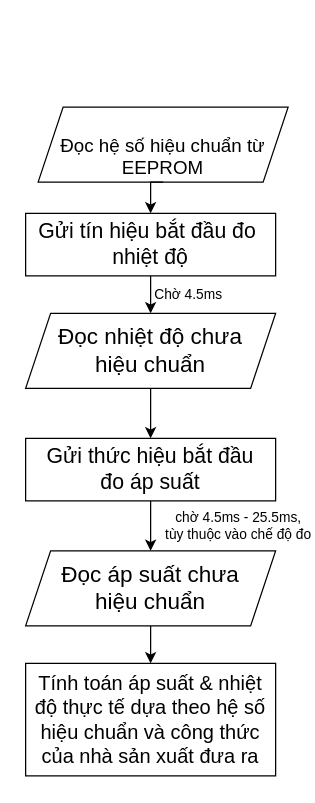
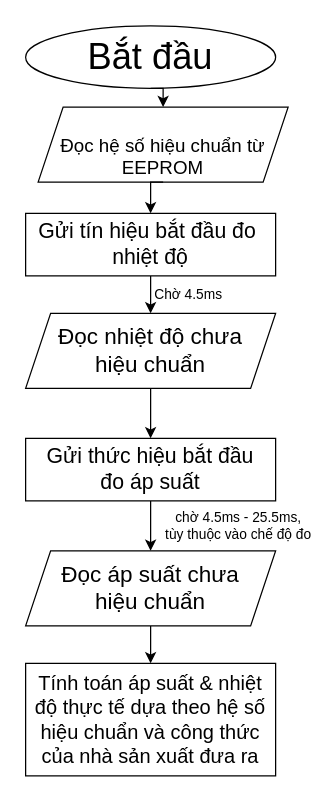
node "Bắt đầu": added
edge "Bắt đầu" -> "Đọc hệ số hiệu chuẩn từ EEPROM": added
